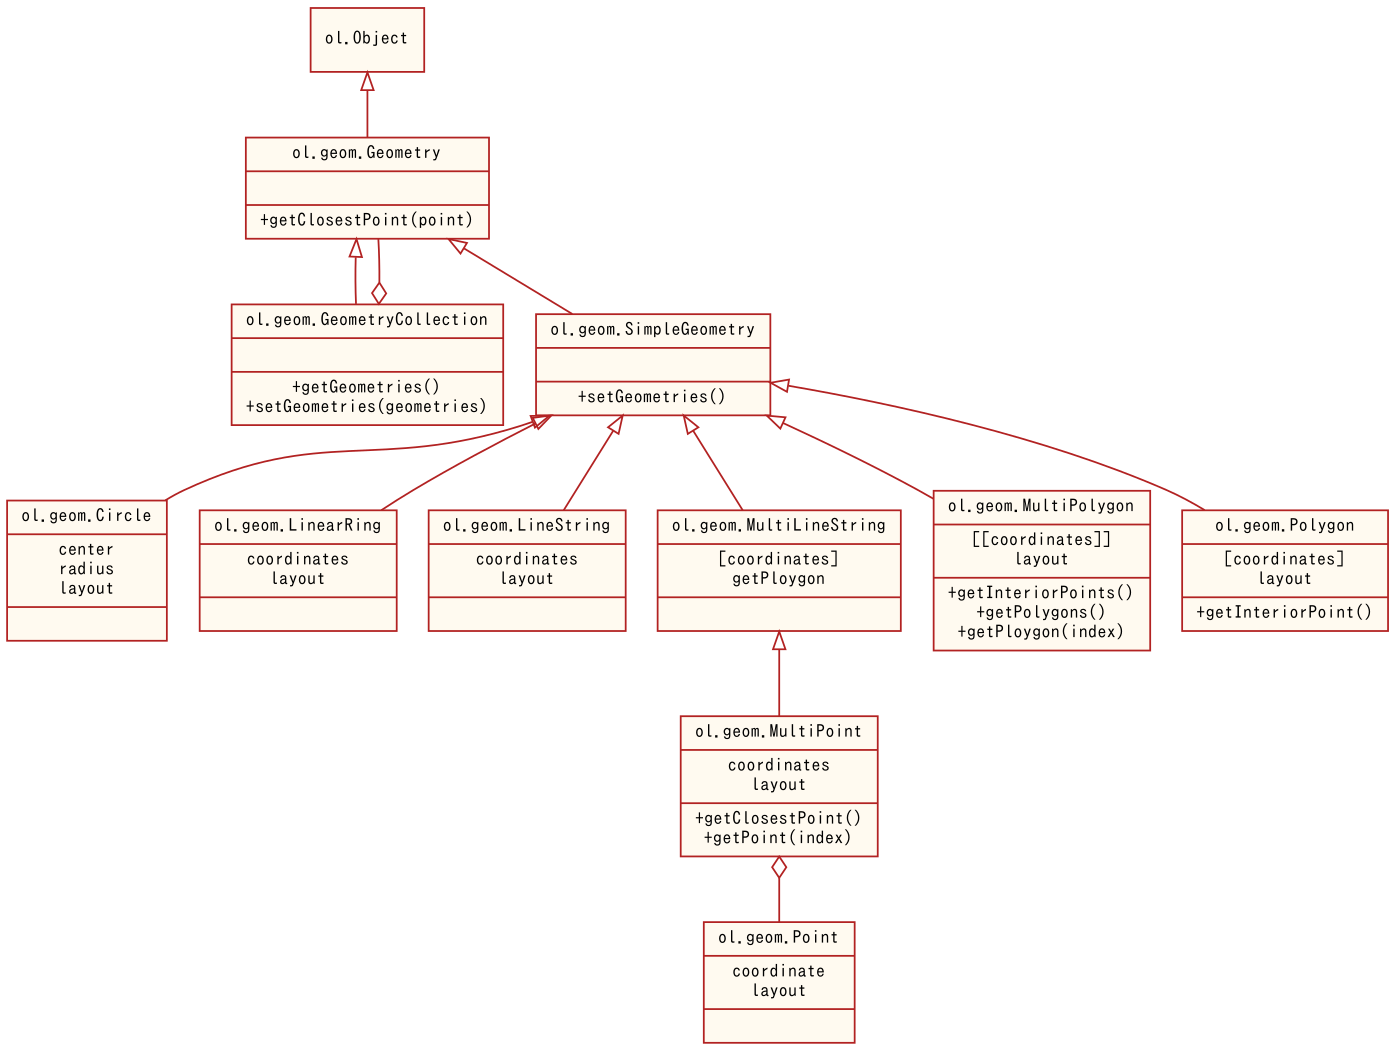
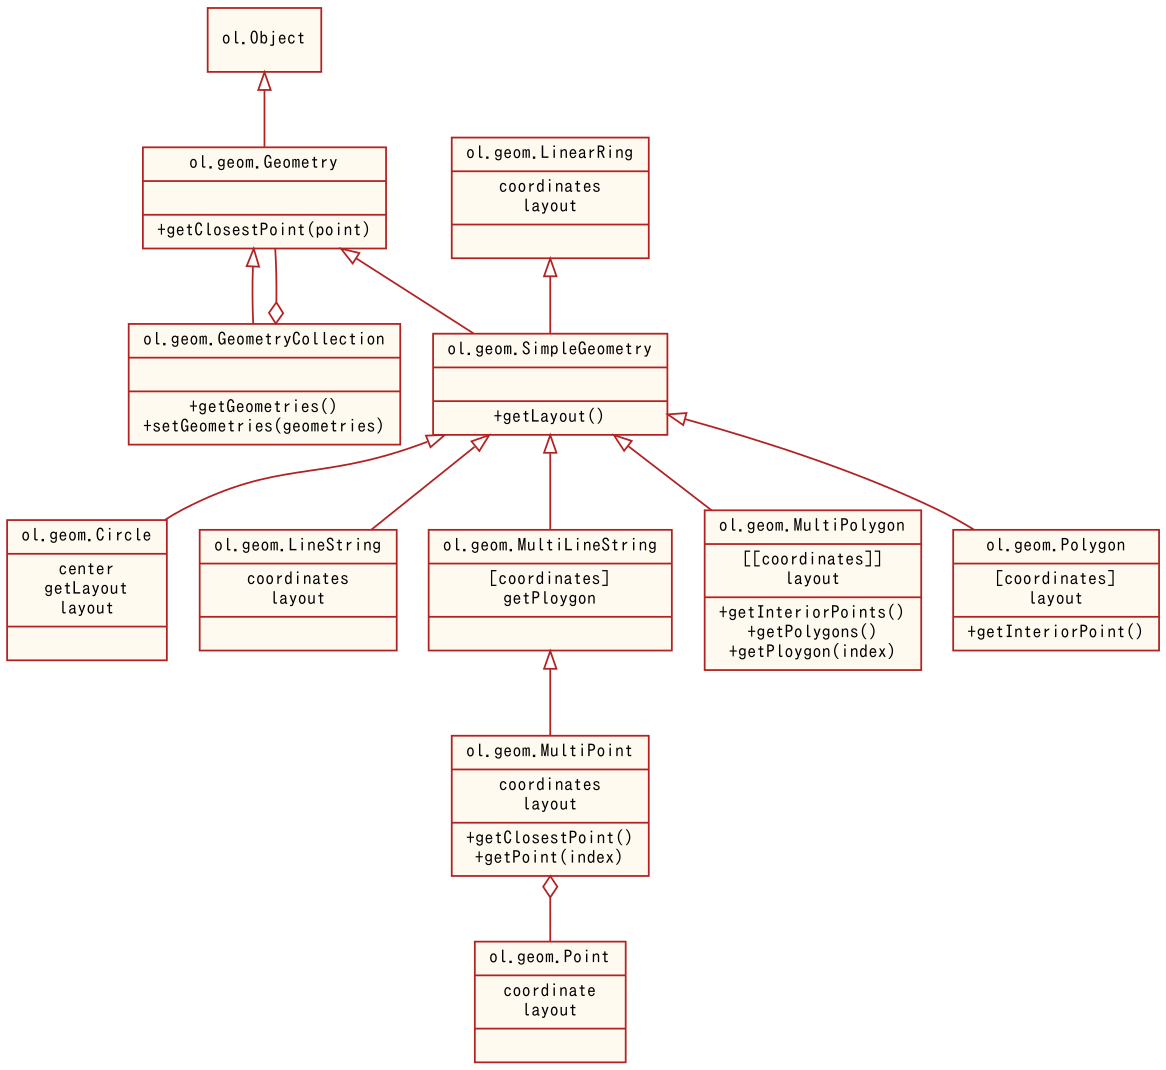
node "ol.geom.SimpleGeometry": text "+setGeometries()" -> "+getLayout()"
edge "ol.geom.LinearRing" -> "ol.geom.SimpleGeometry": reversed
node "ol.geom.Circle": text "radius" -> "getLayout"
